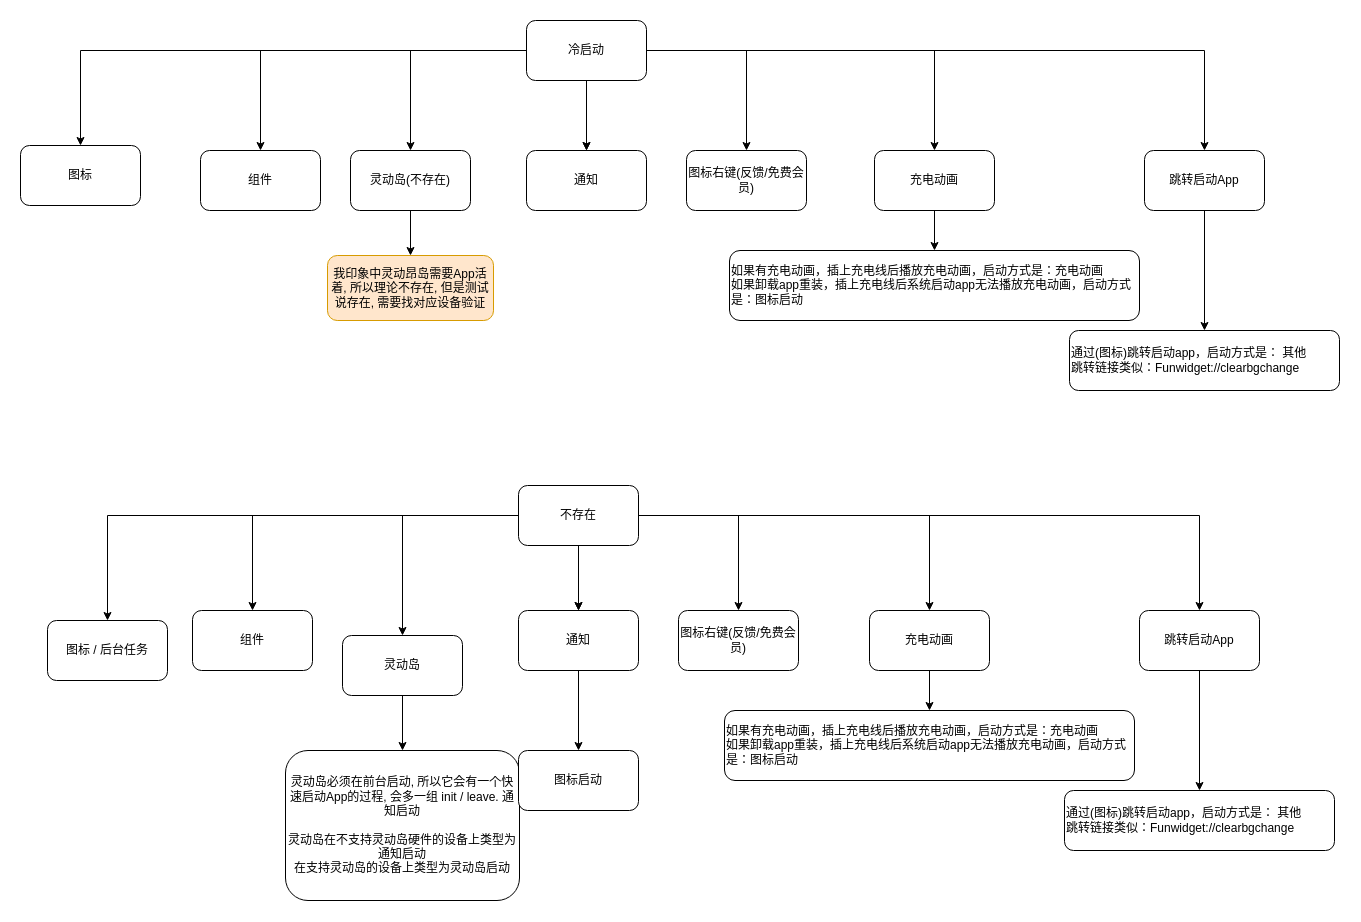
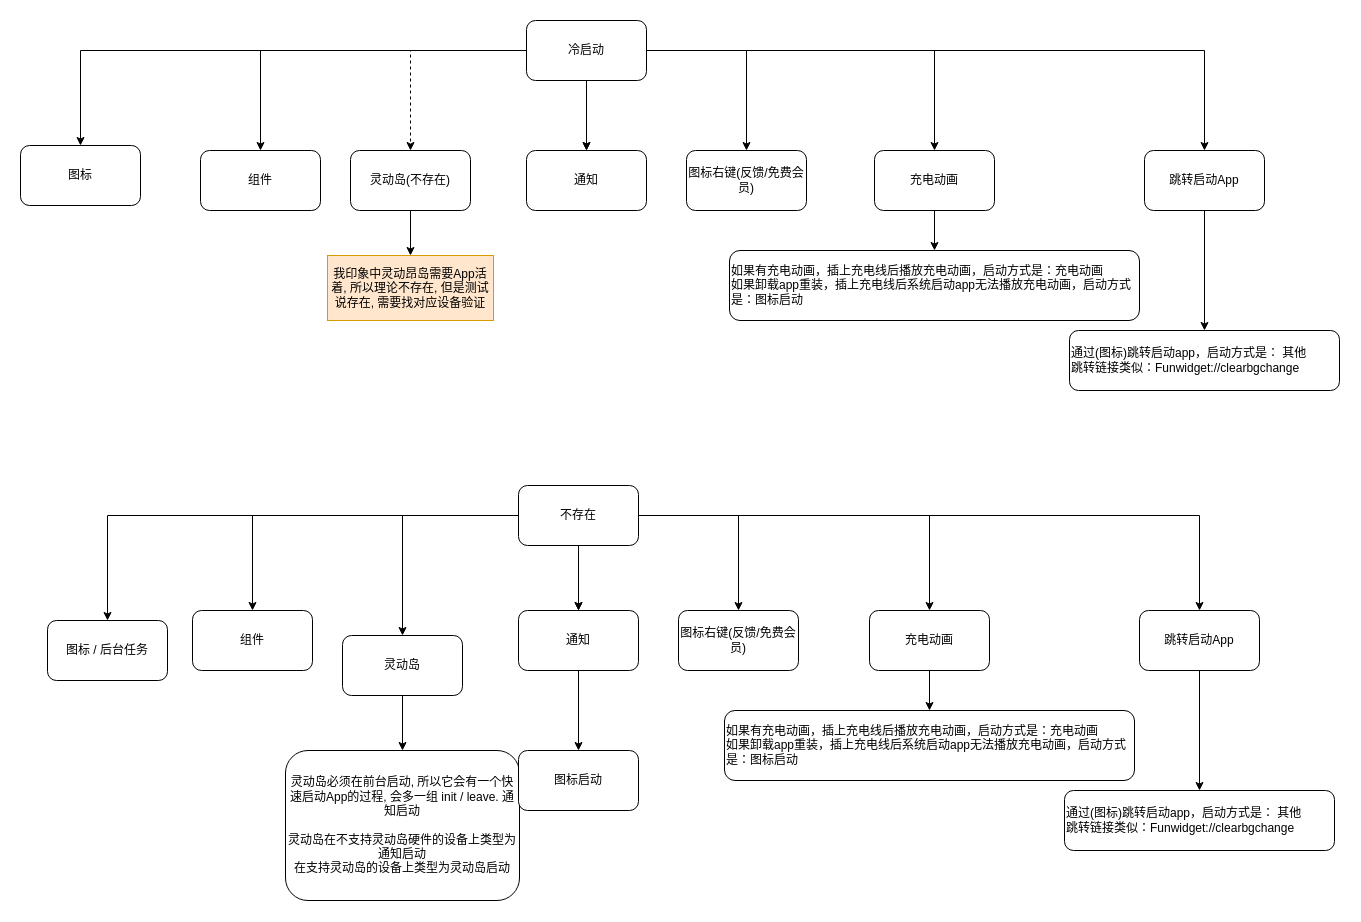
edge "冷启动" -> "灵动岛(不存在)": style solid -> dashed
node "我印象中灵动昂岛需要App活着, 所以理论不存在, 但是测试说存在, 需要找对应设备验证": shape rounded rectangle -> rectangle
